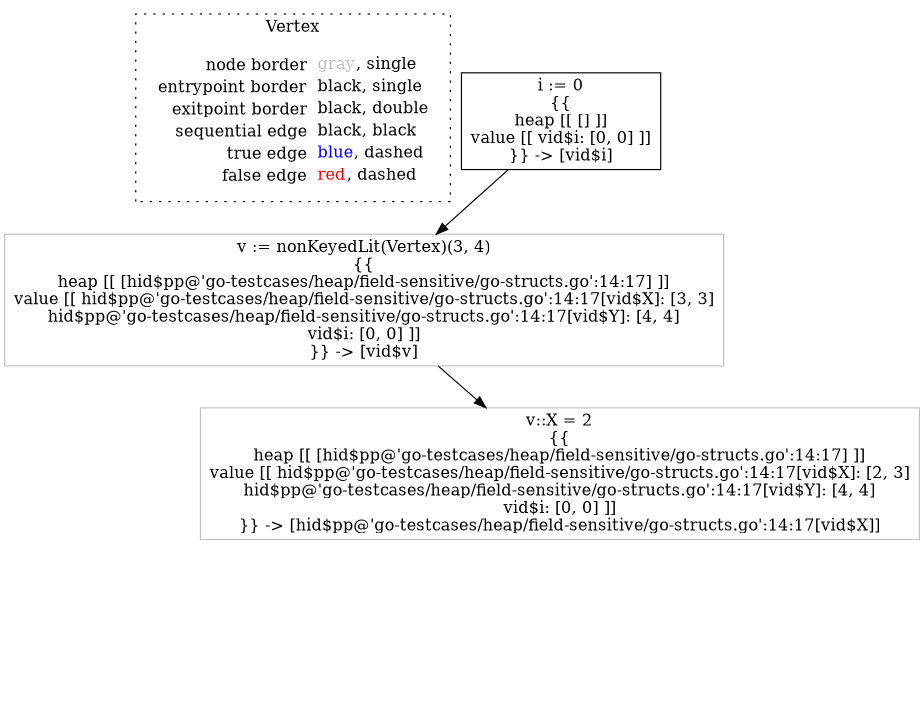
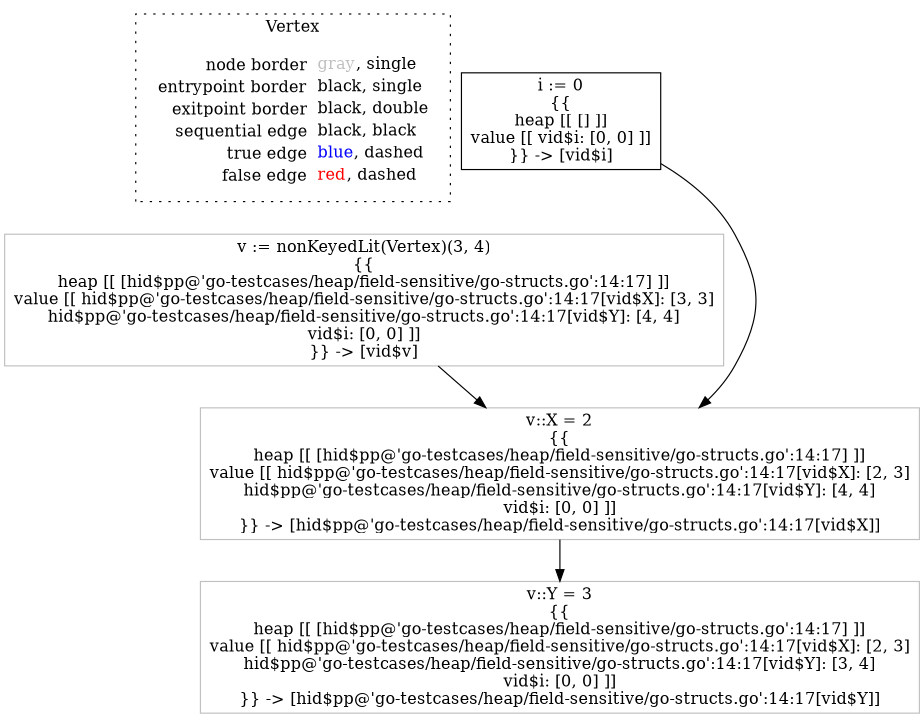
edge "i := 0" -> "v := nonKeyedLit(Vertex)(3, 4)": now "i := 0" -> "v::X = 2"
node "v::Y = 3": added
